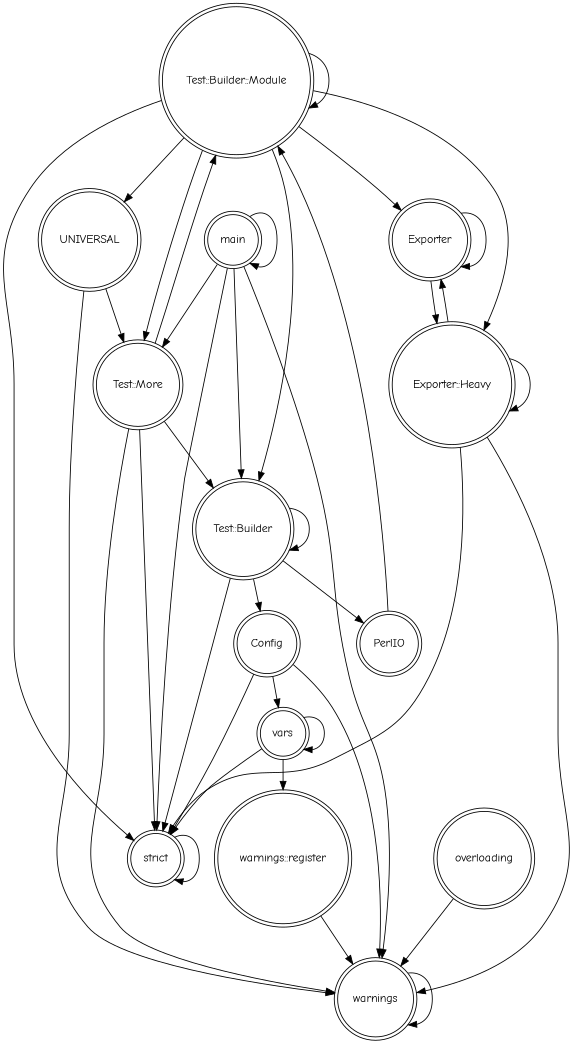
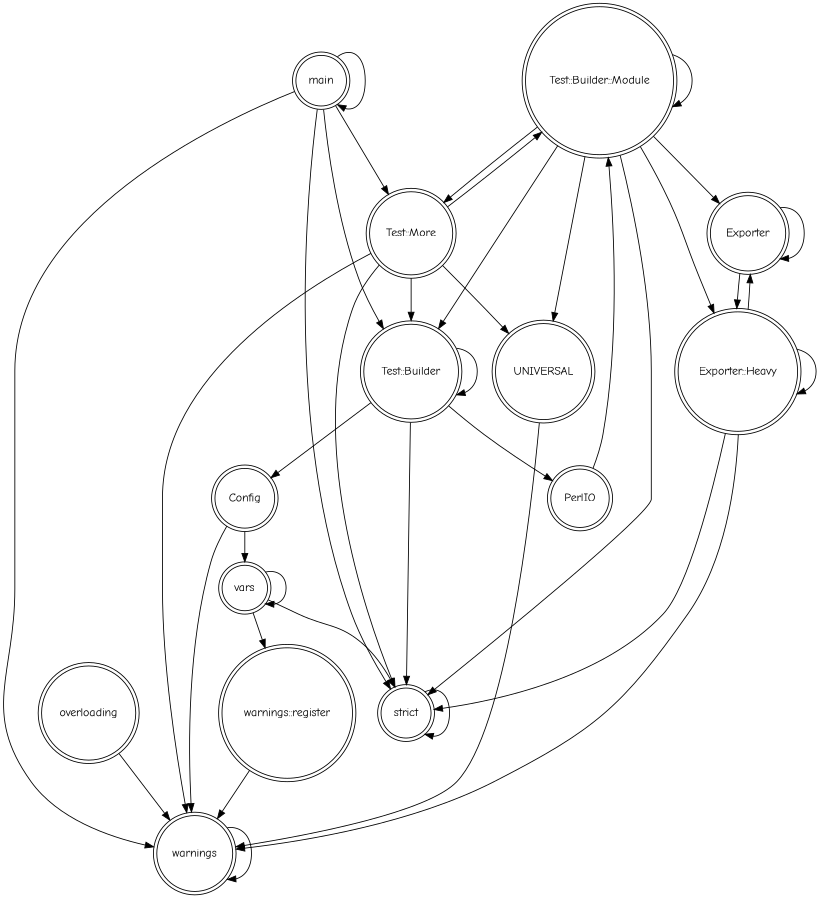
edge "UNIVERSAL" -> "Test::More": reversed
edge "Config" -> "strict": removed
